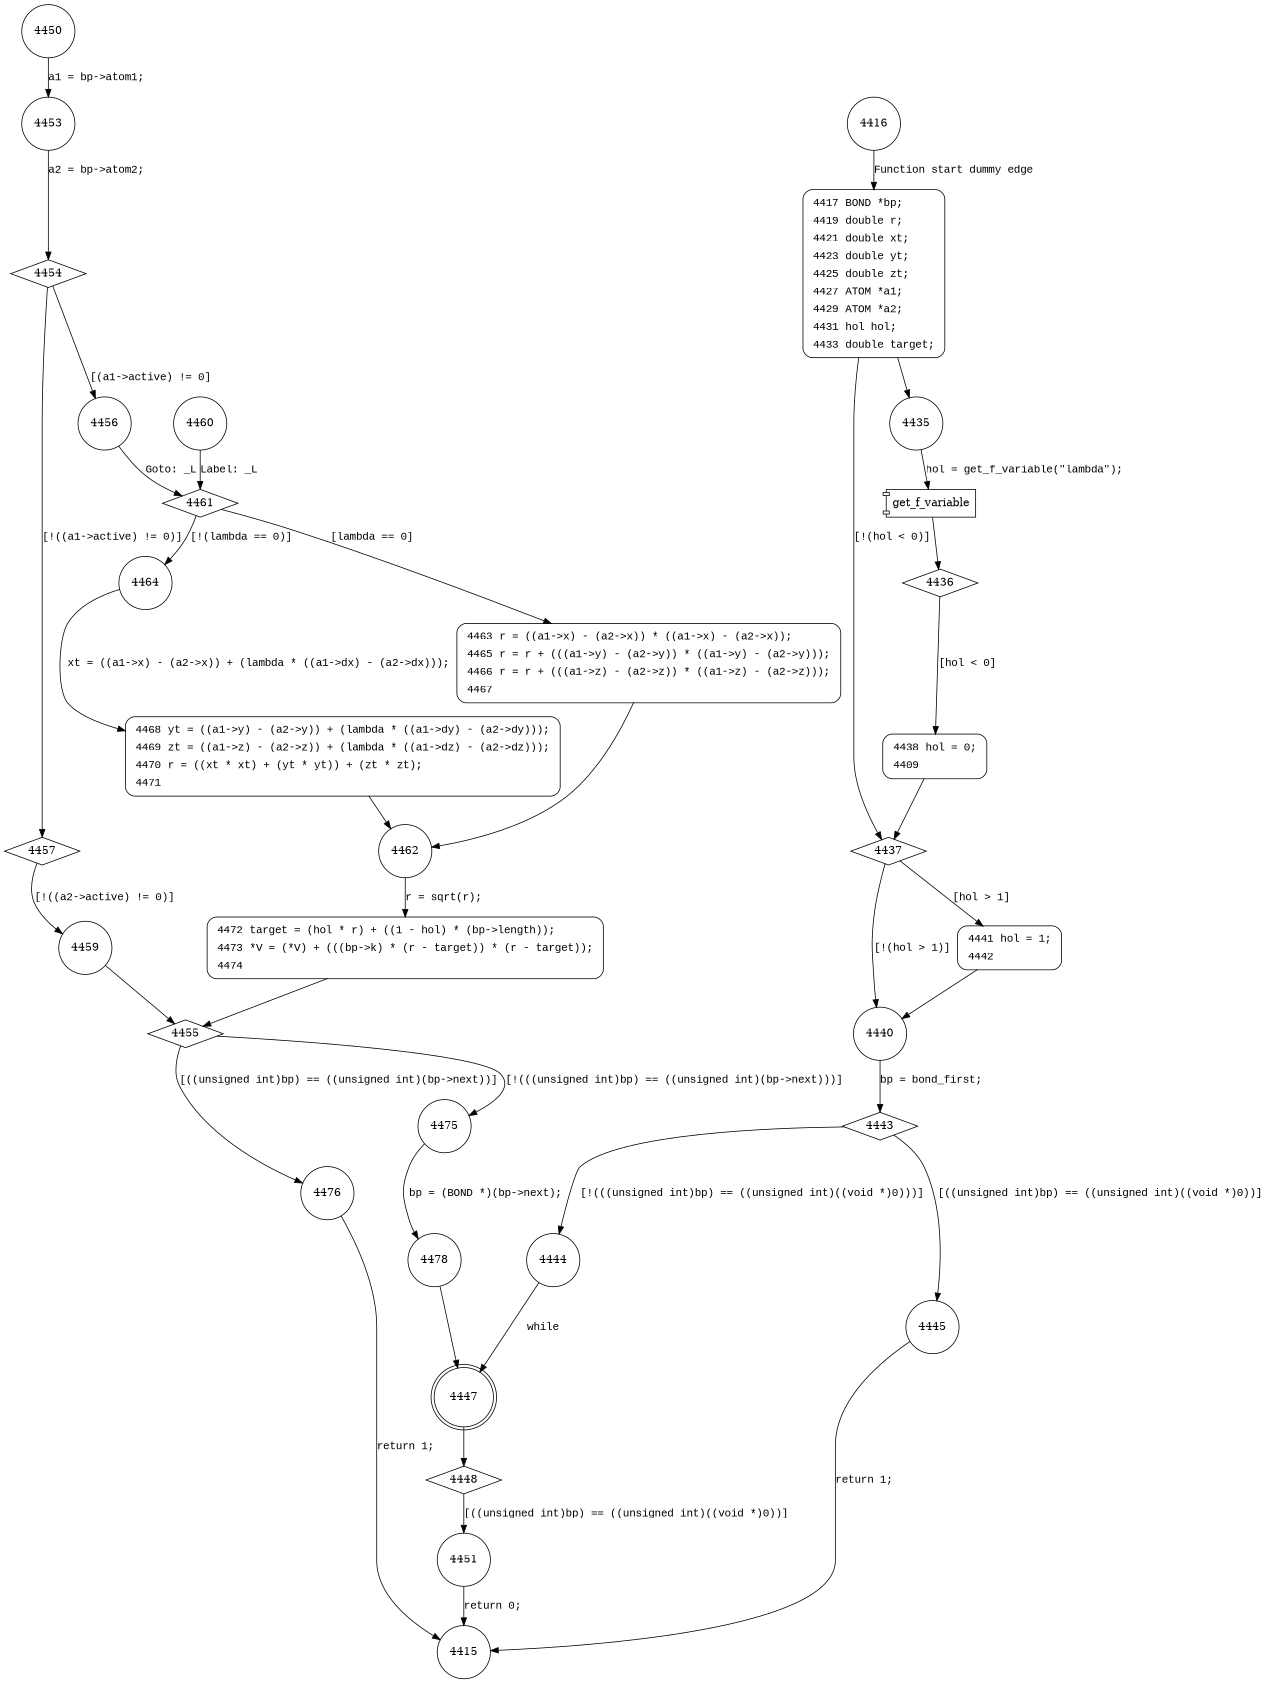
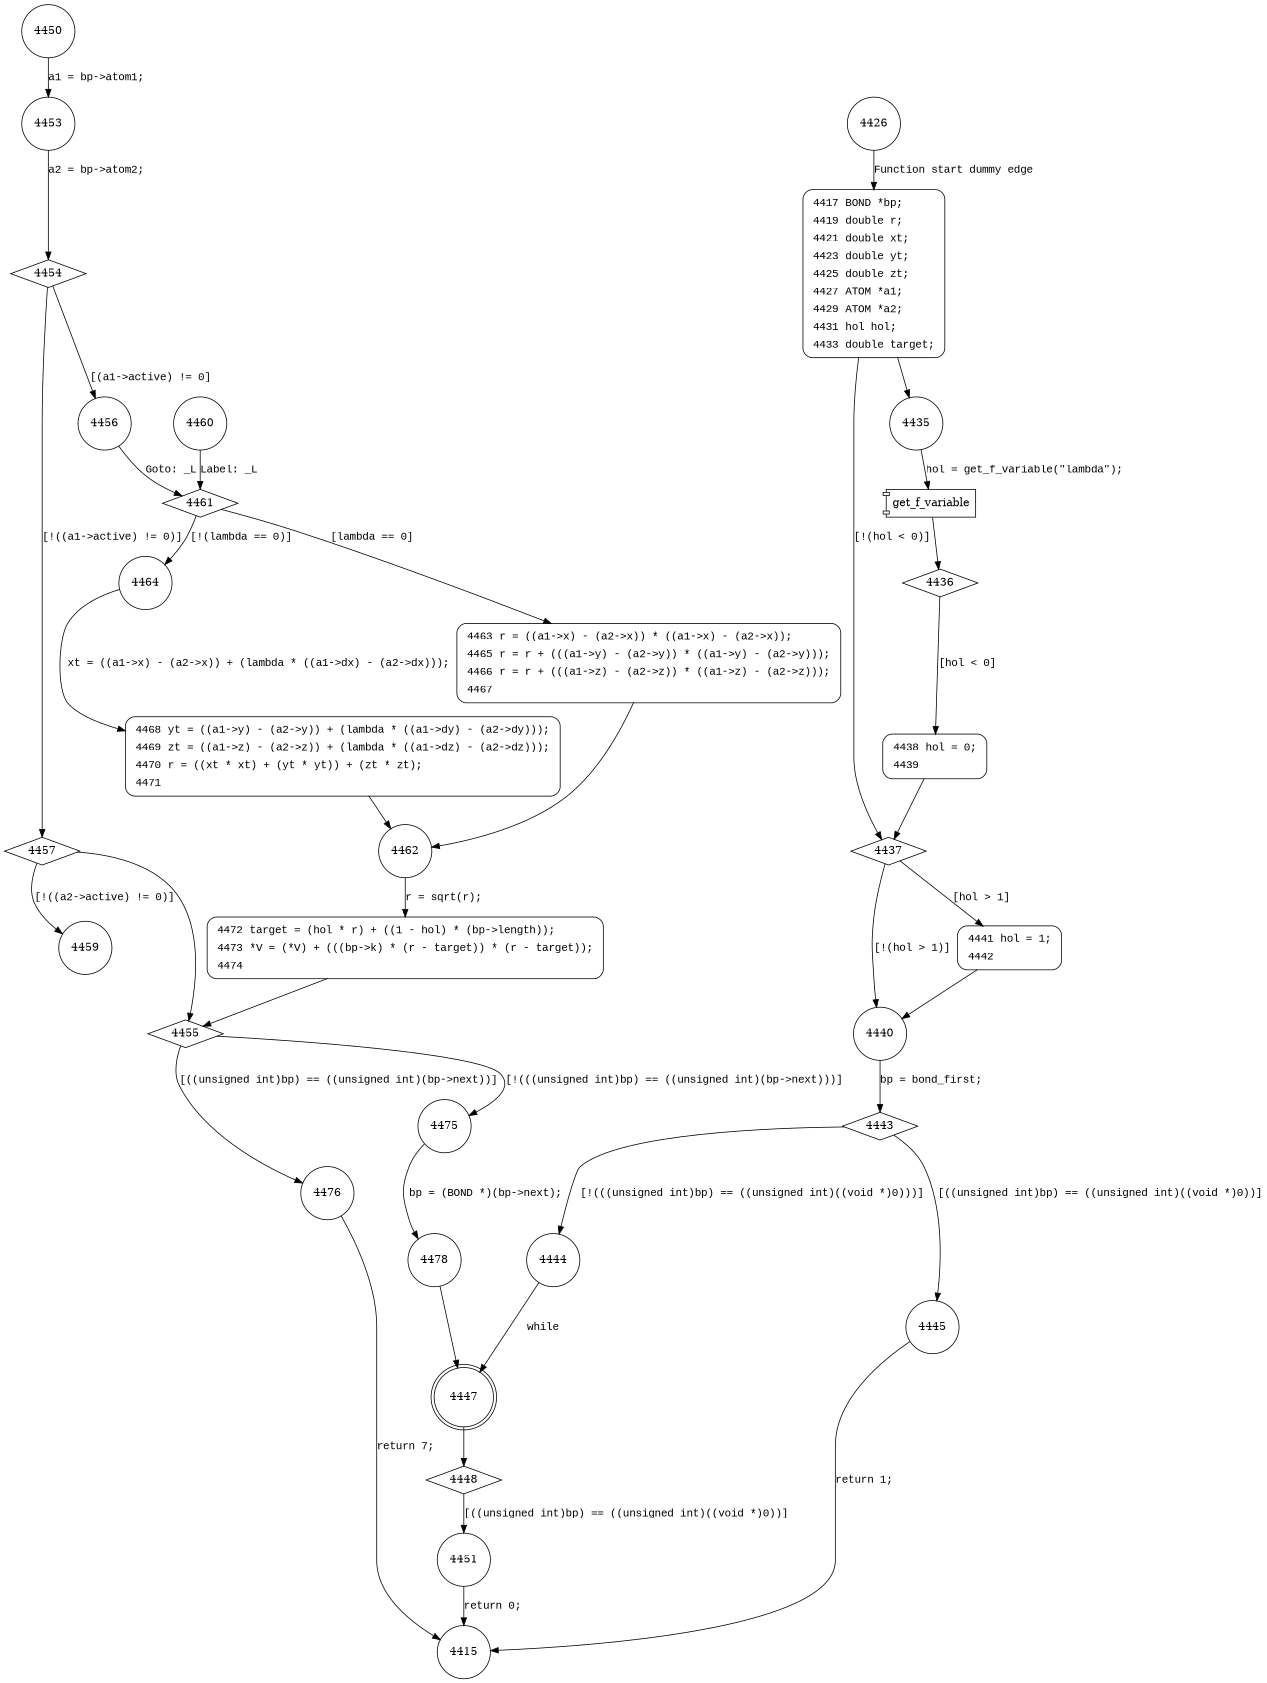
node "4416": label "4416" -> "4426"
node "4438": text "4409" -> "4439"
edge "4459" -> "4455": now "4457" -> "4455"
edge "4476" -> "4415": label "return 1;" -> "return 7;"
